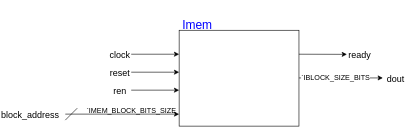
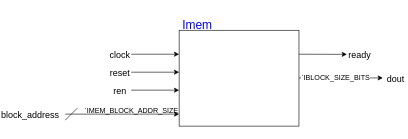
node "`IMEM_BLOCK_BITS_SIZE": label "`IMEM_BLOCK_BITS_SIZE" -> "`IMEM_BLOCK_ADDR_SIZE"
